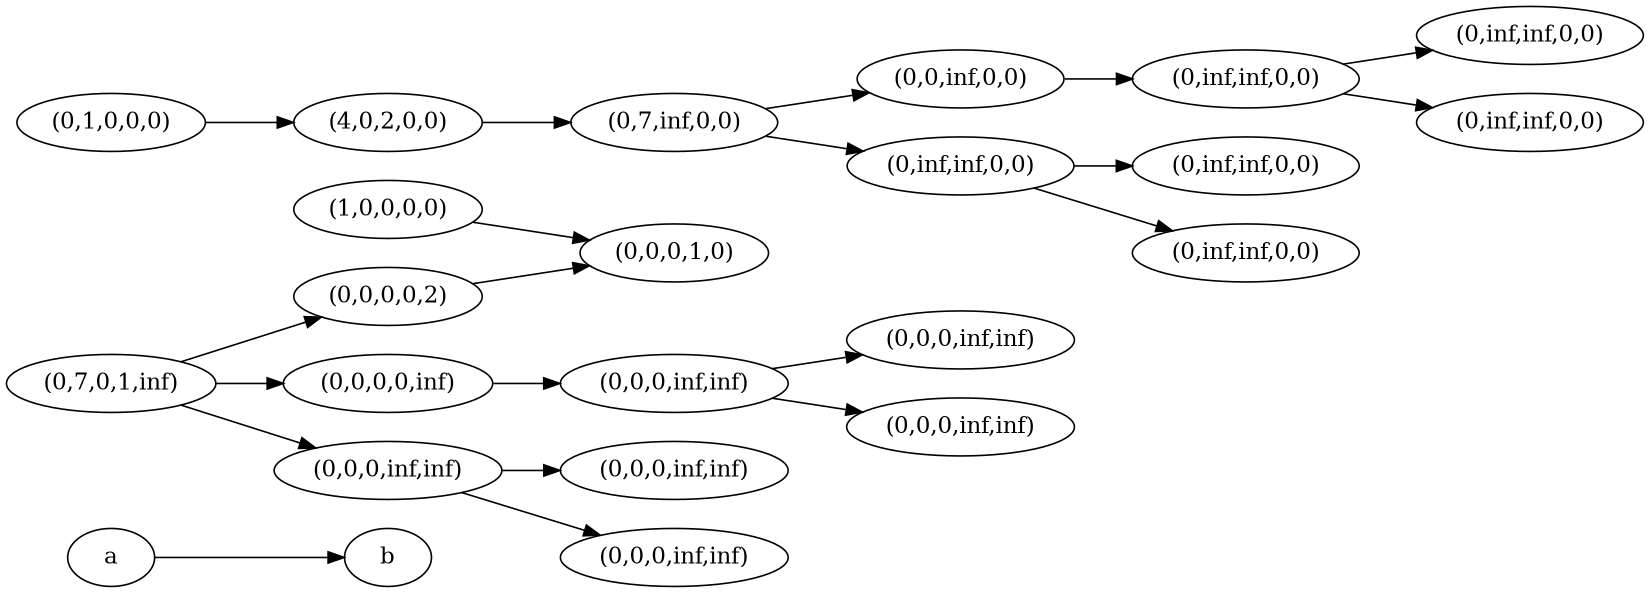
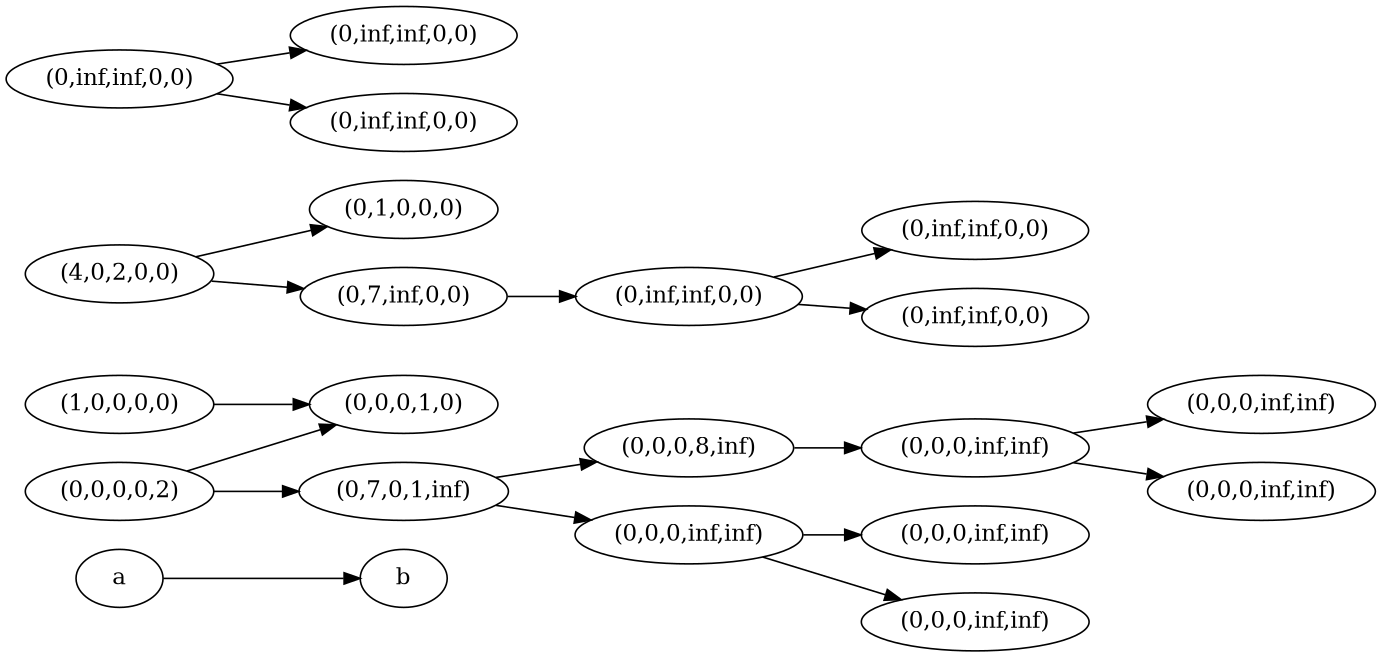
node "(0,0,inf,0,0)": removed
edge "(0,1,0,0,0)" -> "(4,0,2,0,0)": reversed
edge "(0,7,0,1,inf)" -> "(0,0,0,0,2)": reversed
node "(0,0,0,0,inf)": label "(0,0,0,0,inf)" -> "(0,0,0,8,inf)"
